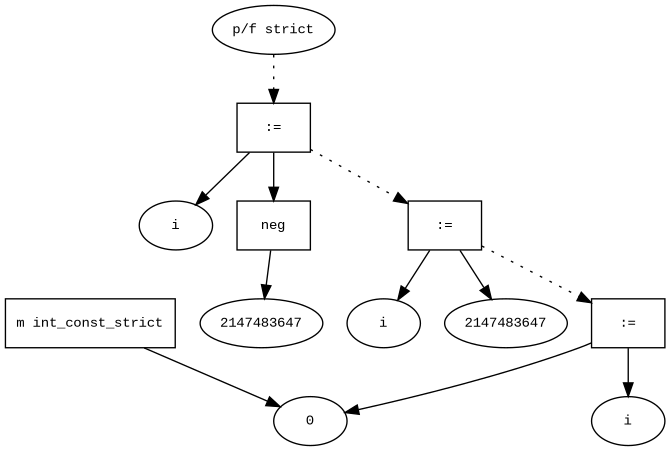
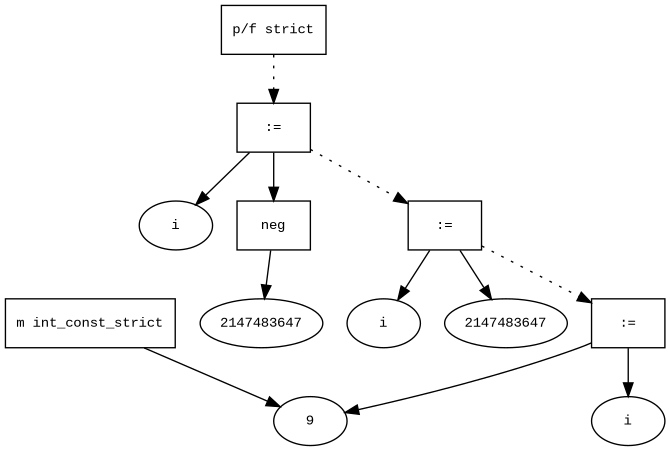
node "p/f strict": shape ellipse -> box
node "0": label "0" -> "9"
